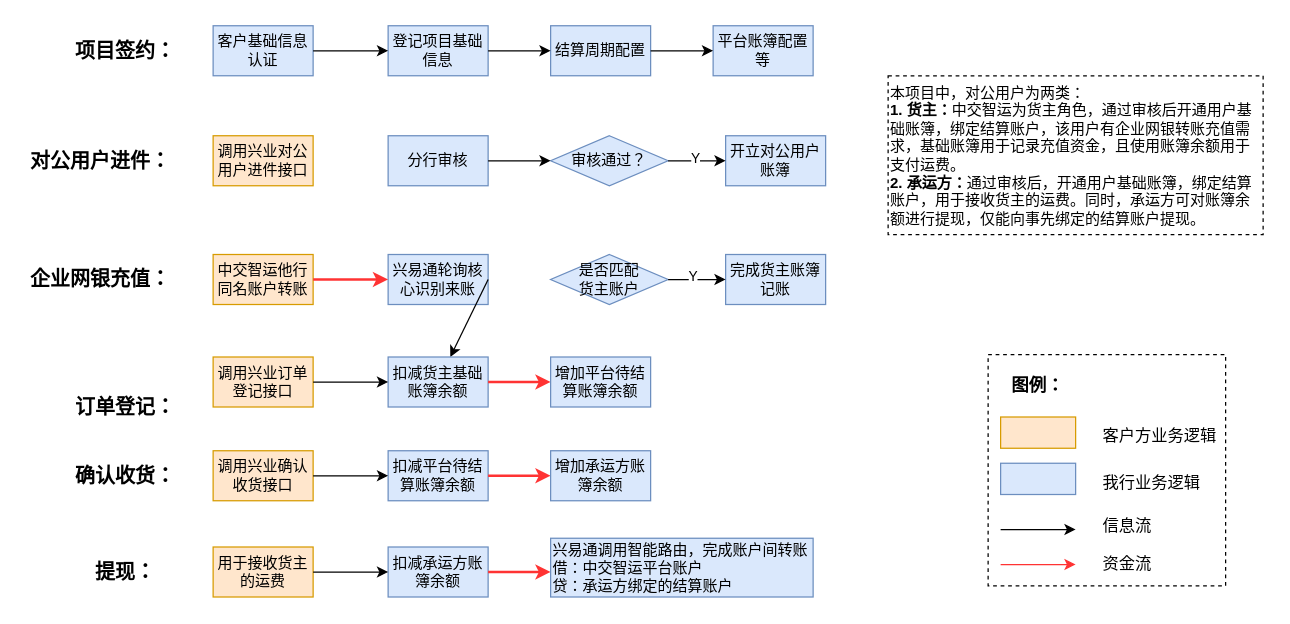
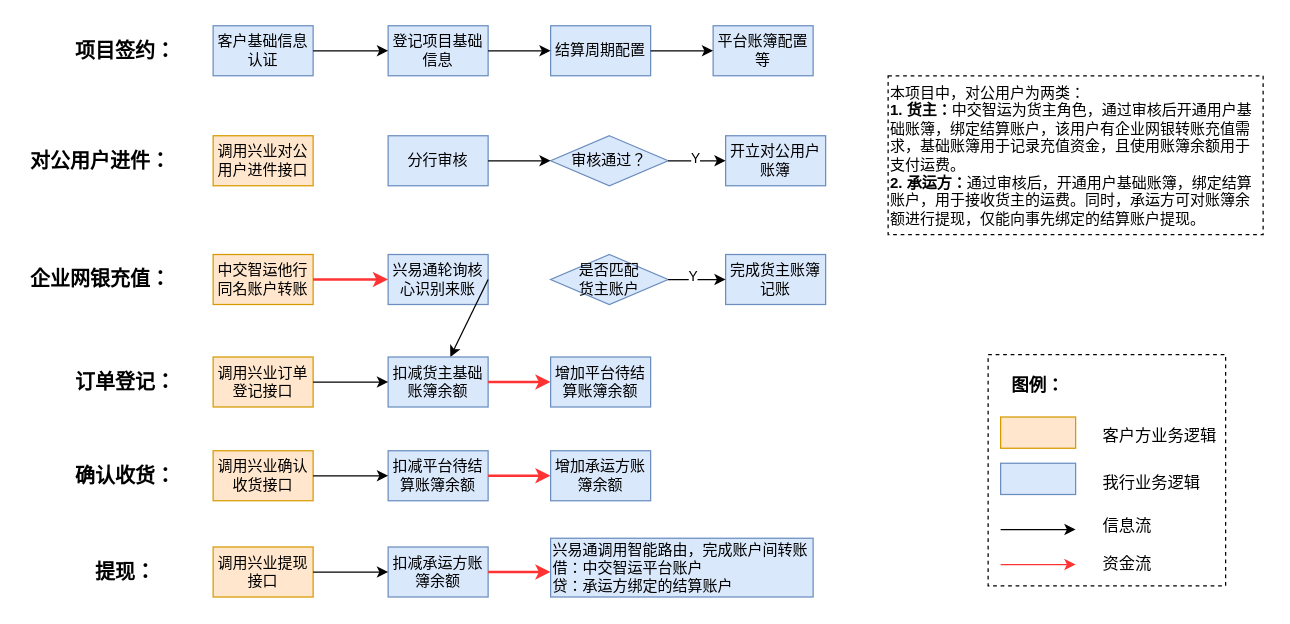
node "订单登记：": moved (126, 407) -> (126, 382)
node "用于接收货主的运费": label "用于接收货主的运费" -> "调用兴业提现接口"
